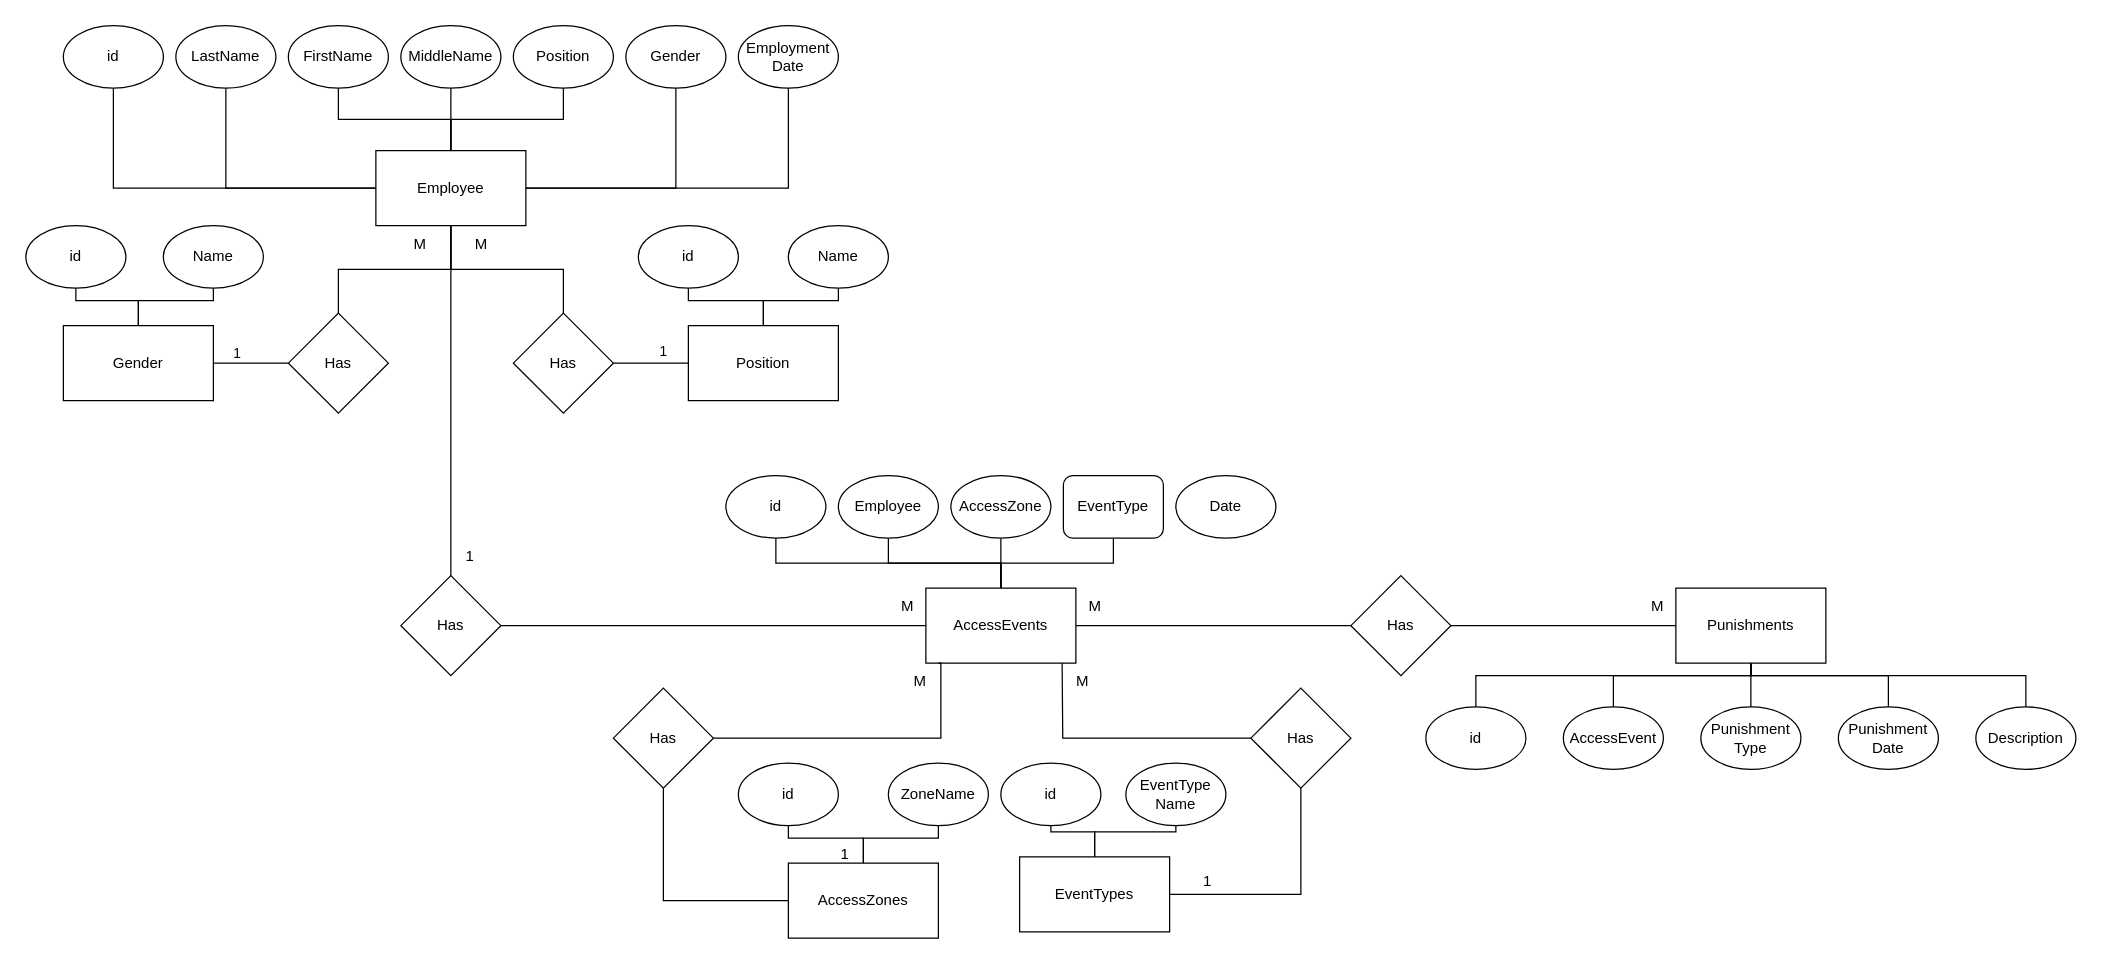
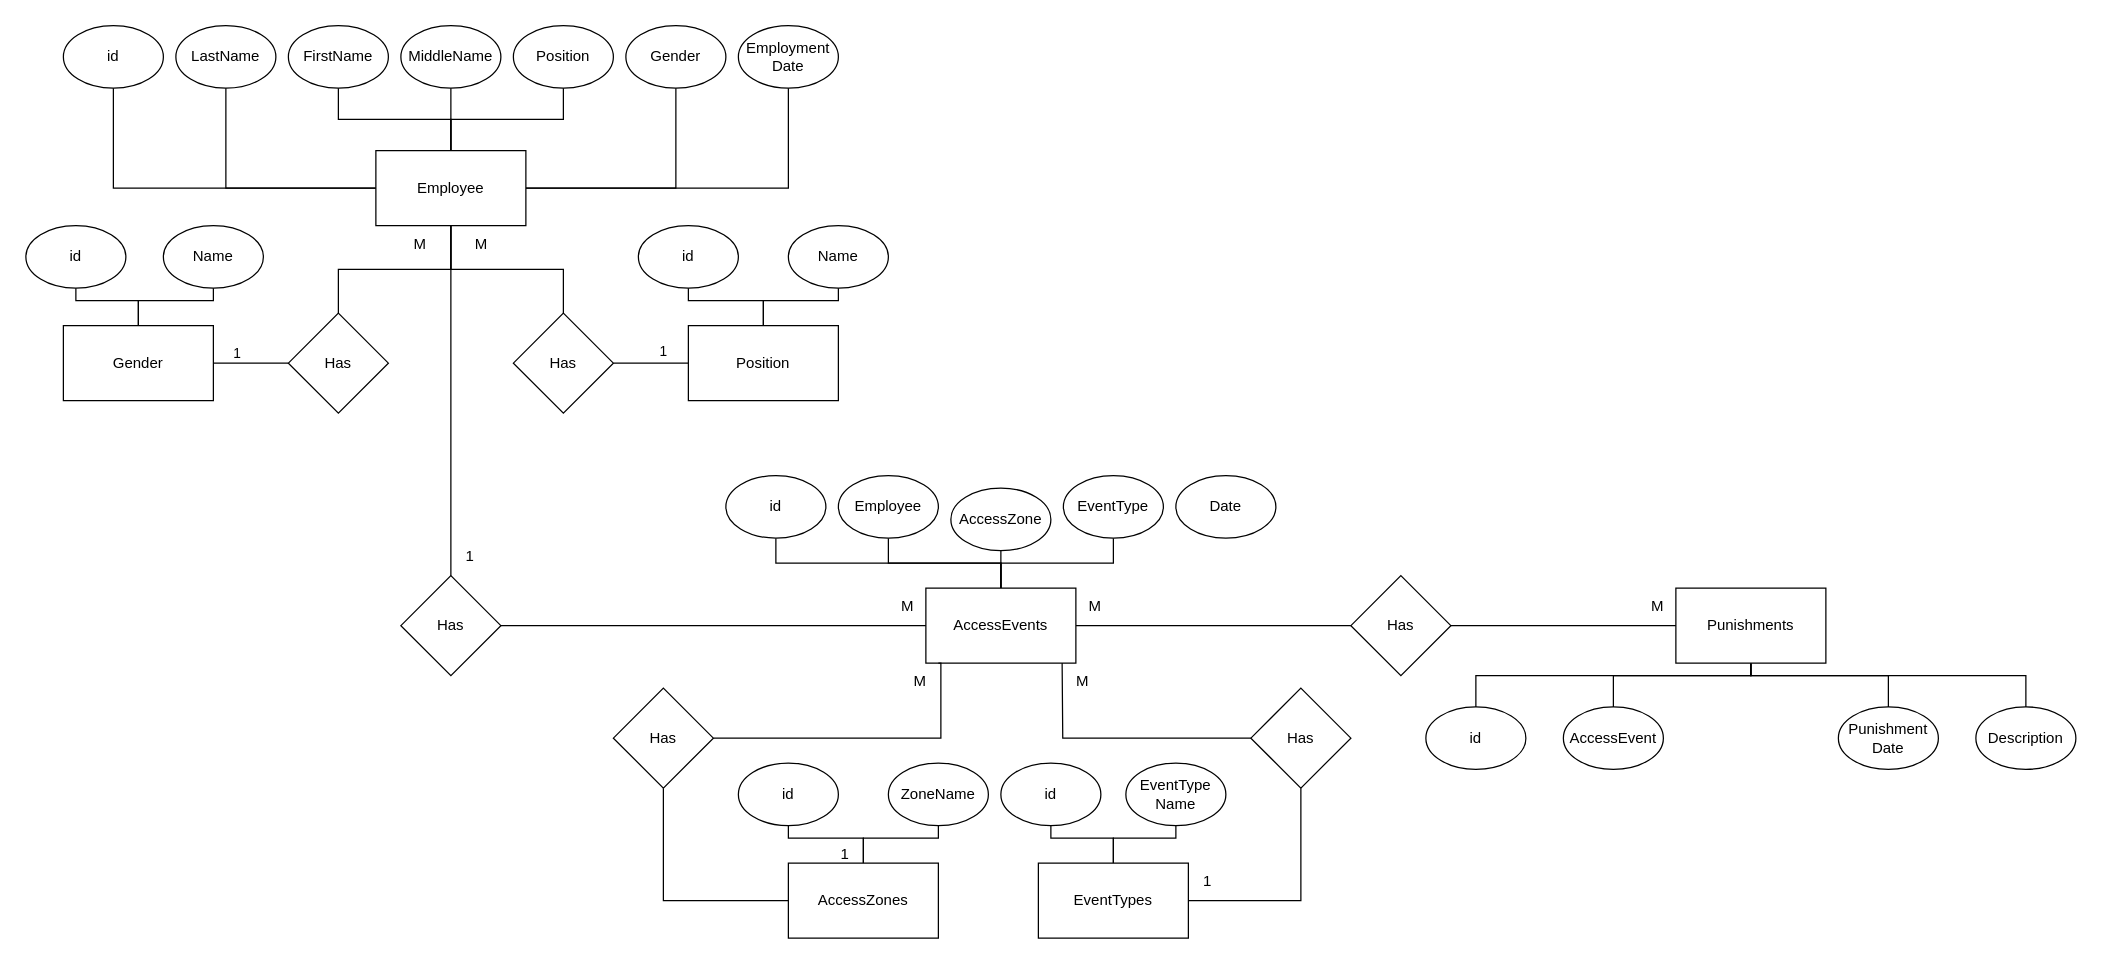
node "AccessZone": moved (1001, 507) -> (1001, 519)
node "EventType": shape rounded rectangle -> ellipse
edge "Punishments" -- "Punishment Type": removed
node "Punishment Type": removed
node "EventTypes": moved (1094, 894) -> (1113, 901)
